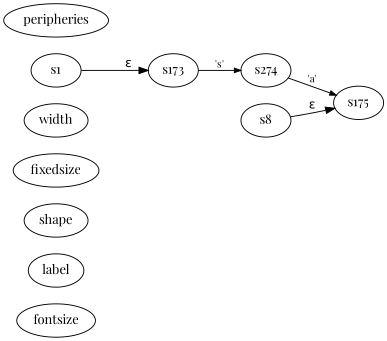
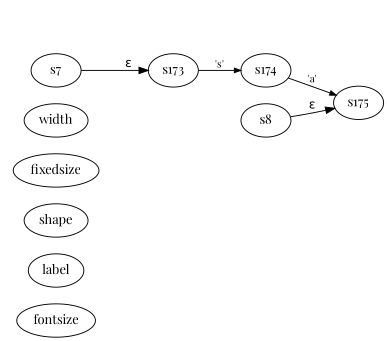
node "peripheries": removed
node "s1": label "s1" -> "s7"
node "s274": label "s274" -> "s174"
